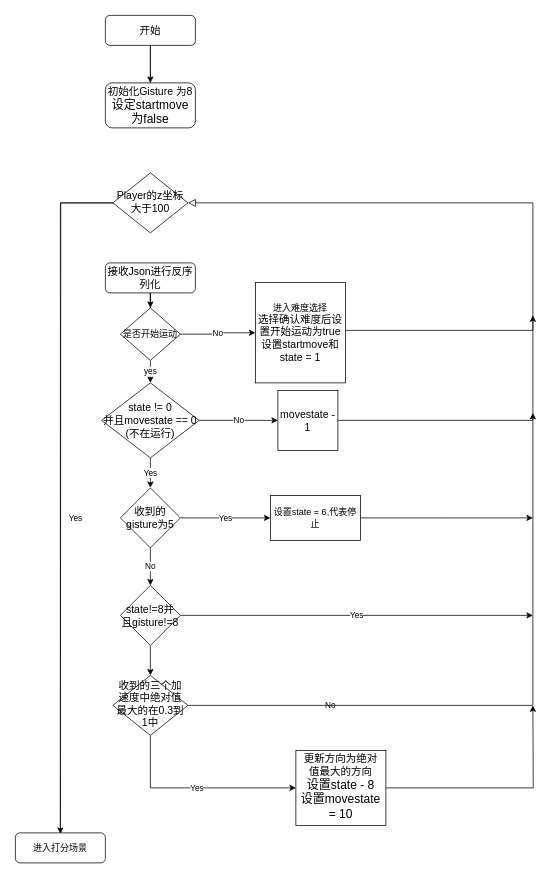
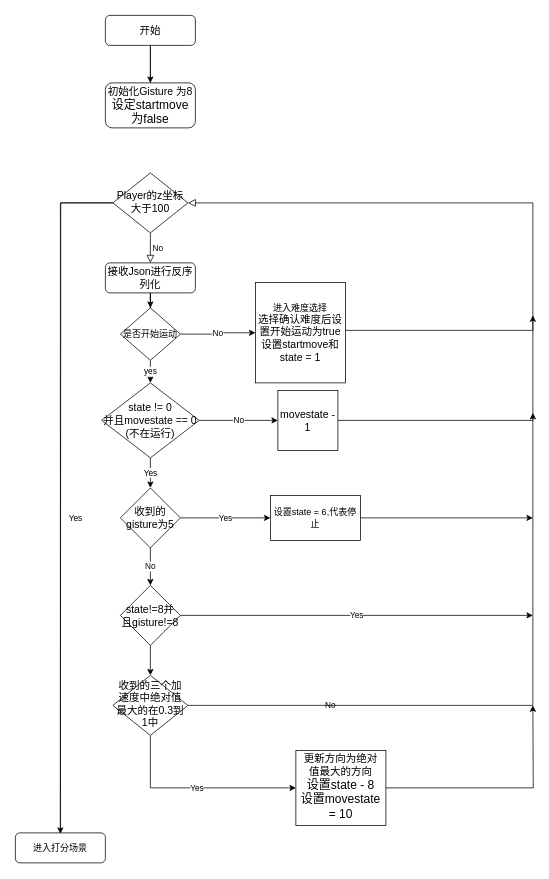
edge "Player的z坐标大于100" -> "接收Json进行反序列化": added, label "No"
